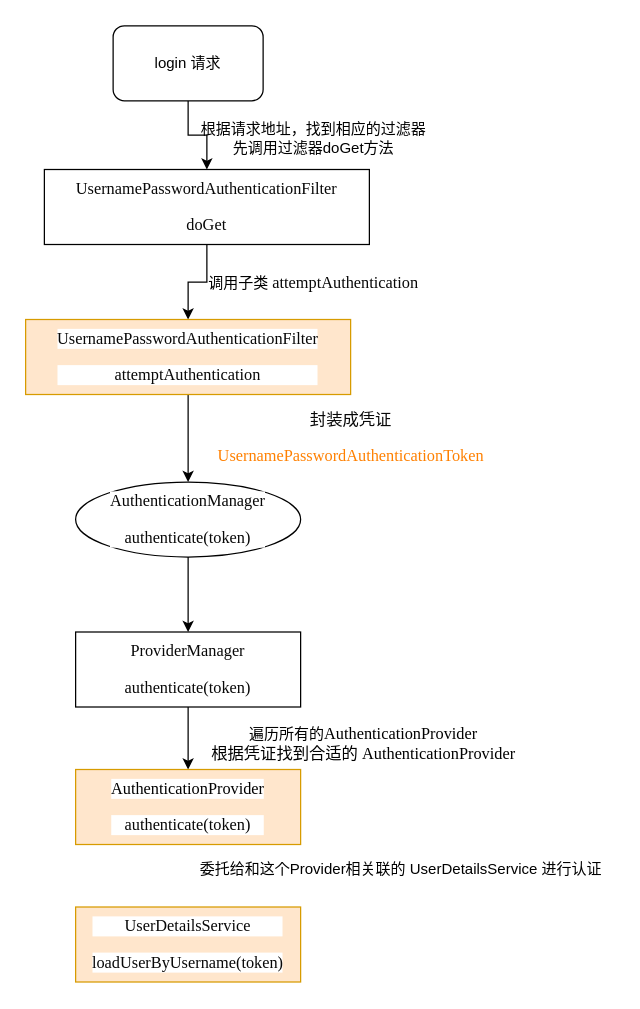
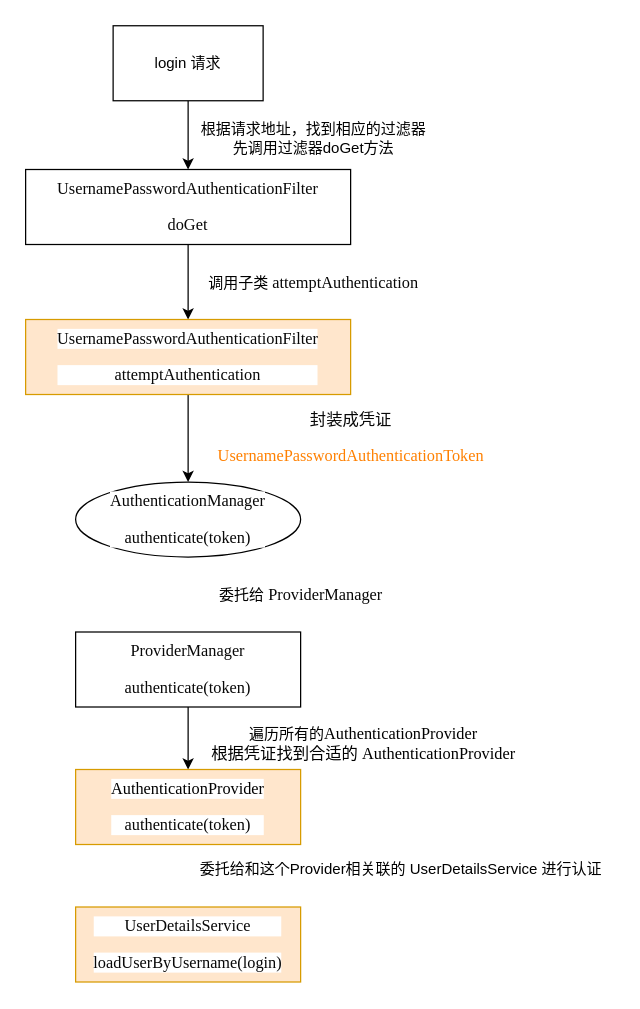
node "login 请求": shape rounded rectangle -> rectangle
node "UsernamePasswordAuthenticationFilterdoGet": moved (207, 207) -> (188, 207)
edge "AuthenticationManagerauthenticate(token)" -> "ProviderManagerauthenticate(token)": removed
node "委托给 ProviderManager": added
node "UserDetailsServiceloadUserByUsername(token)": label "UserDetailsServiceloadUserByUsername(token)" -> "UserDetailsServiceloadUserByUsername(login)"
